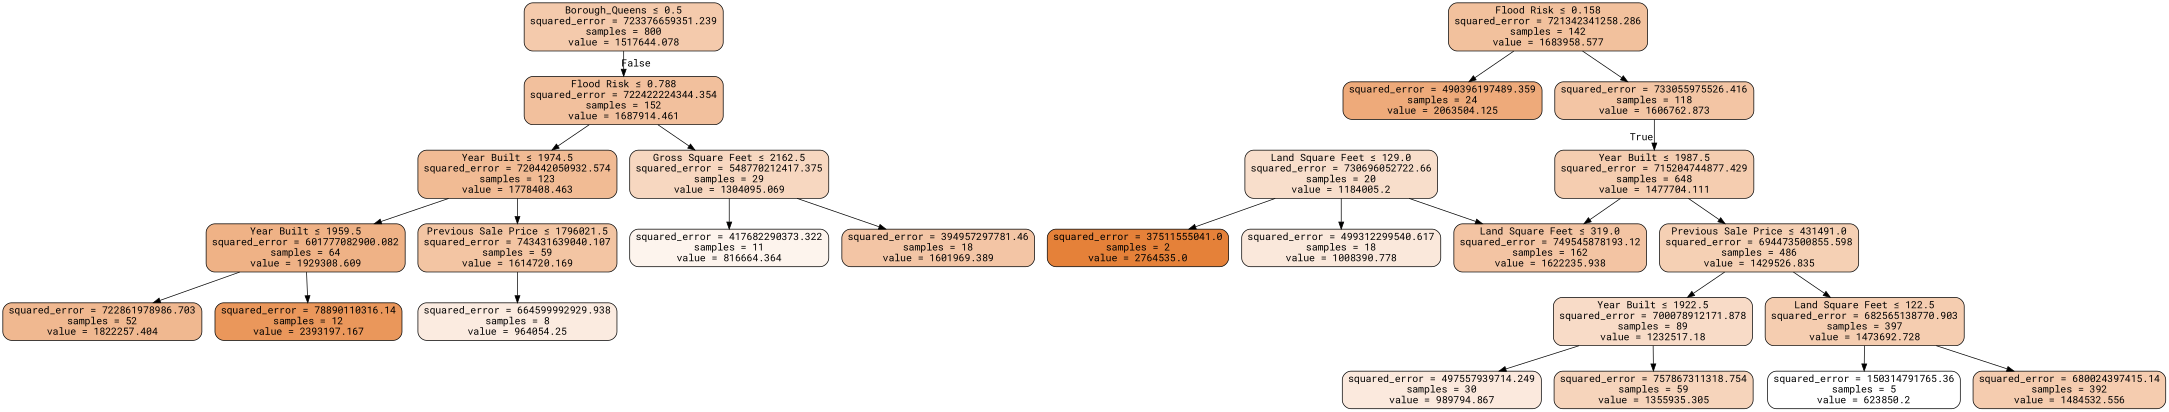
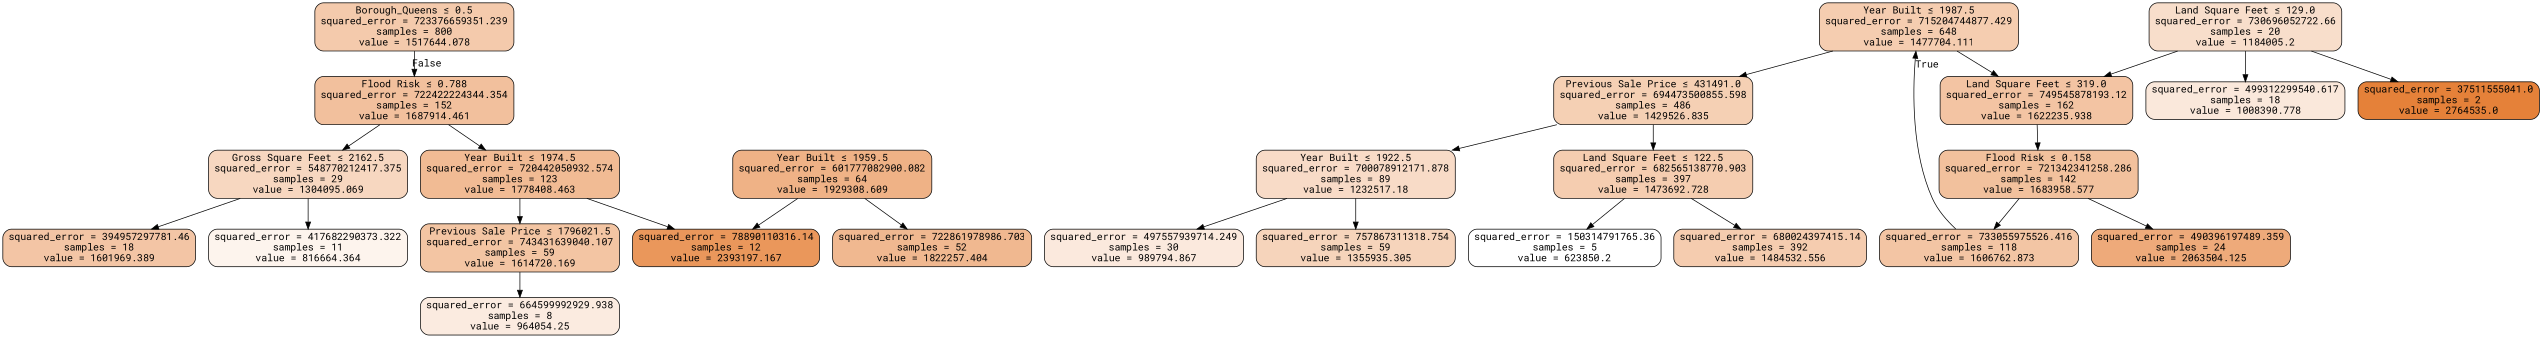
edge "Land Square Feet ≤ 319.0" -> "Flood Risk ≤ 0.158": added
edge "Year Built ≤ 1974.5" -> "Year Built ≤ 1959.5": now "Year Built ≤ 1974.5" -> "squared_error = 78890110316.14"
